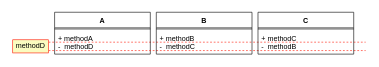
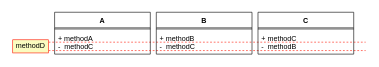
node "+ methodA - methodD": label "+ methodA - methodD" -> "+ methodA - methodC"
